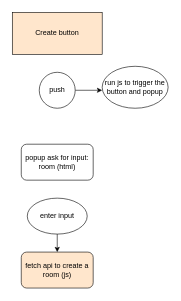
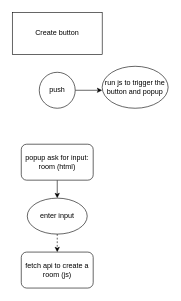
node "Create button": fillcolor #ffe6cc -> #ffffff
edge "popup ask for input: room (html)" -> "enter input": added
edge "enter input" -> "fetch api to create a room (js)": style solid -> dashed
node "fetch api to create a room (js)": fillcolor #ffe6cc -> #ffffff
